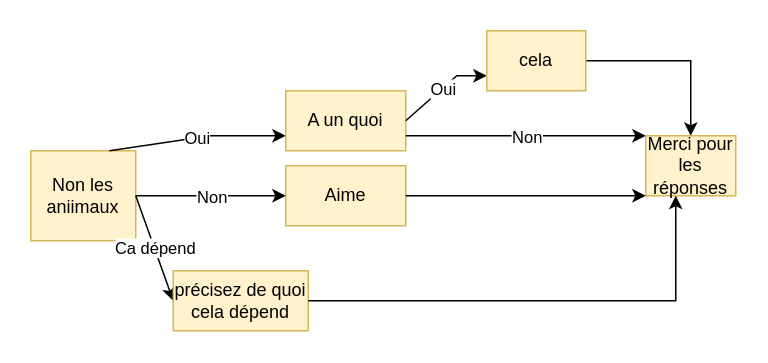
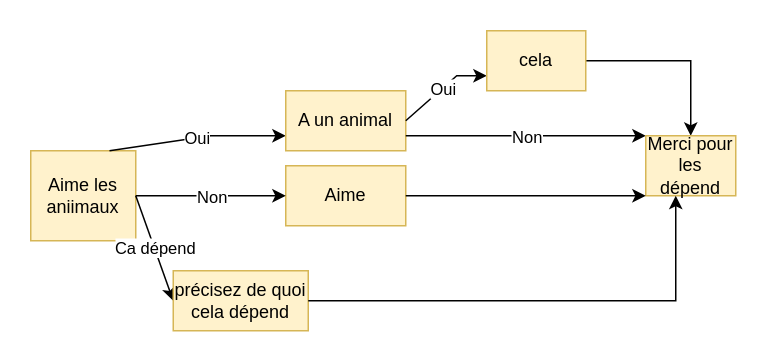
node "A un quoi": label "A un quoi" -> "A un animal"
node "Merci pour les réponses": label "Merci pour les réponses" -> "Merci pour les dépend"
node "Non les aniimaux": label "Non les aniimaux" -> "Aime les aniimaux"
